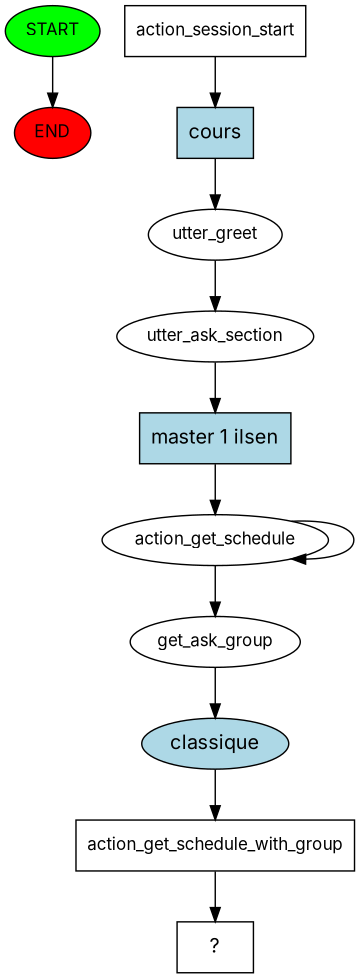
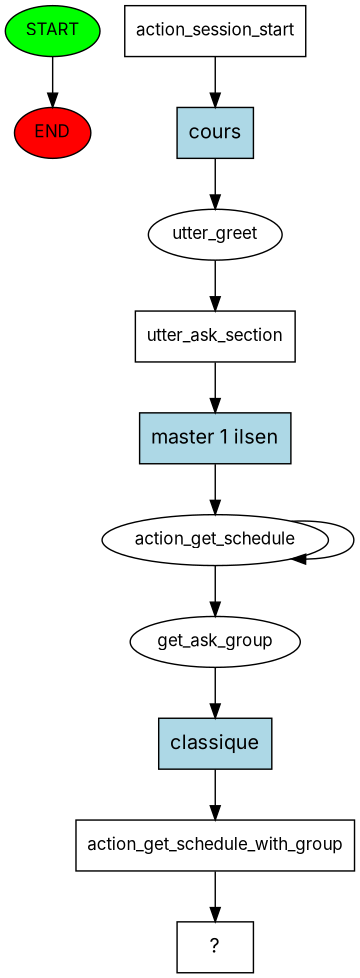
node "utter_ask_section": shape ellipse -> box
node "classique": shape ellipse -> box
